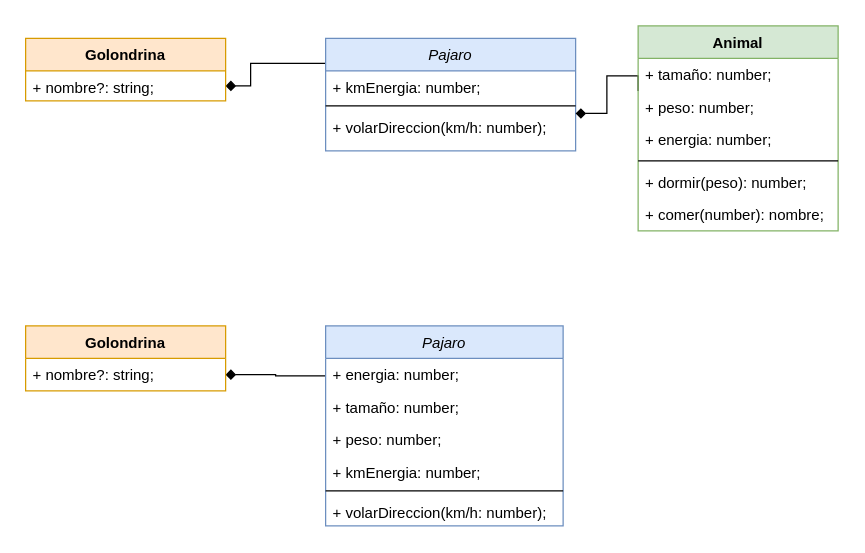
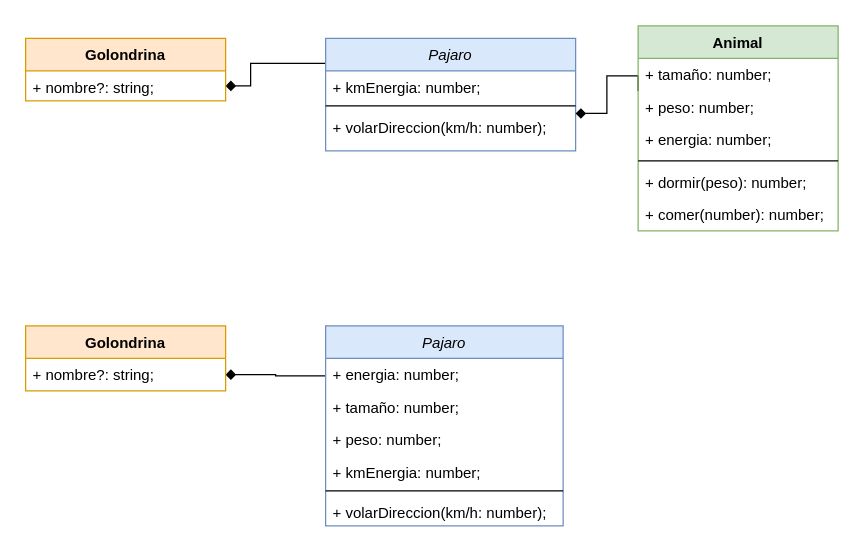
node "+ comer(number): nombre;": label "+ comer(number): nombre;" -> "+ comer(number): number;"
